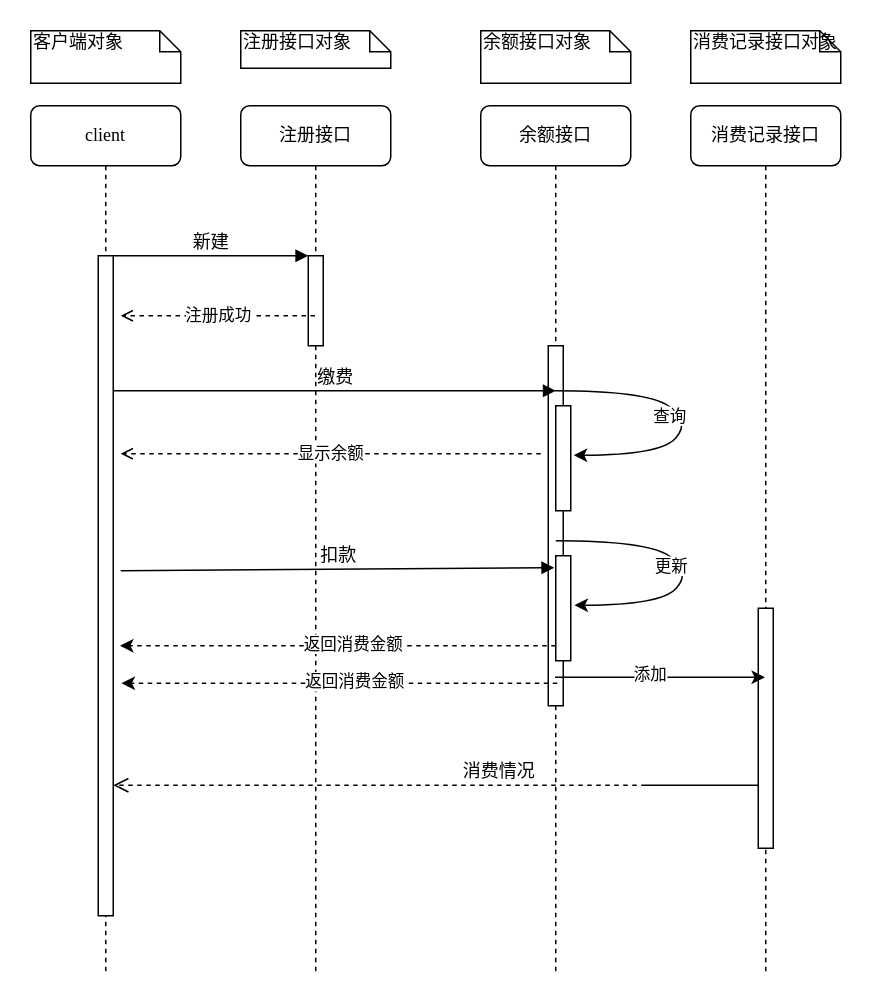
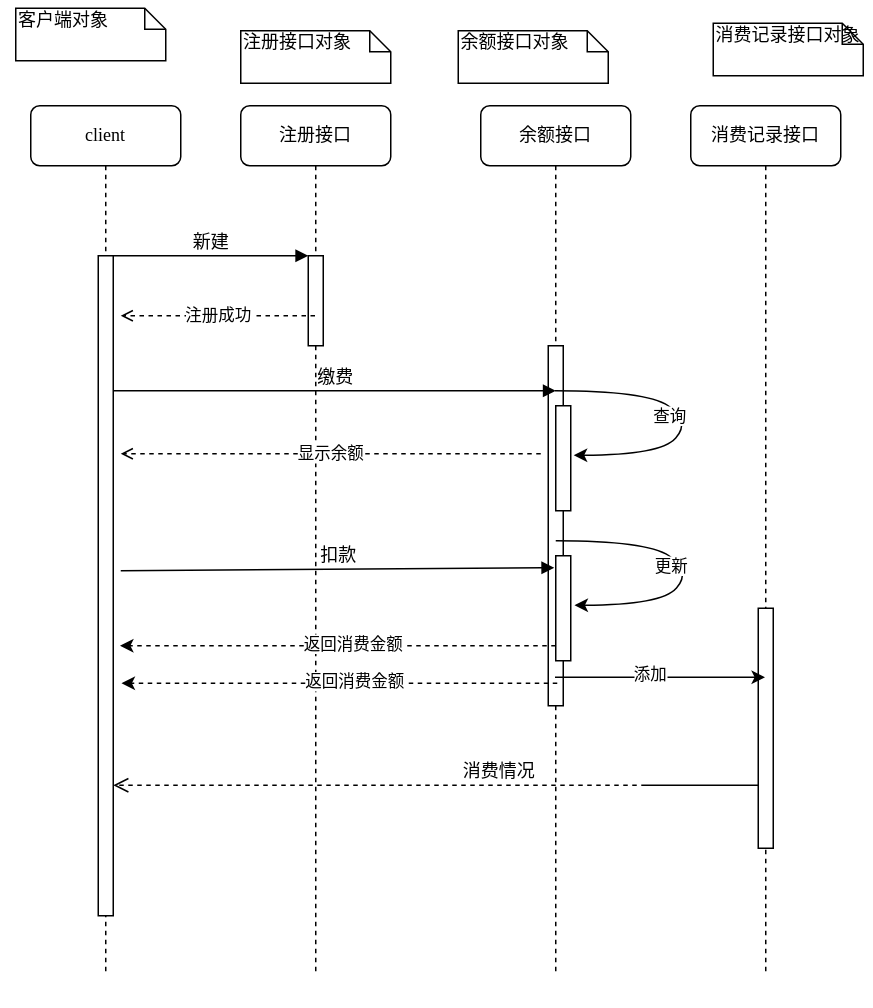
node "注册接口对象": size 150x38 -> 150x53
node "客户端对象": moved (106, 57) -> (91, 35)
node "余额接口对象": moved (556, 57) -> (533, 57)
node "消费记录接口对象": moved (766, 57) -> (788, 50)
